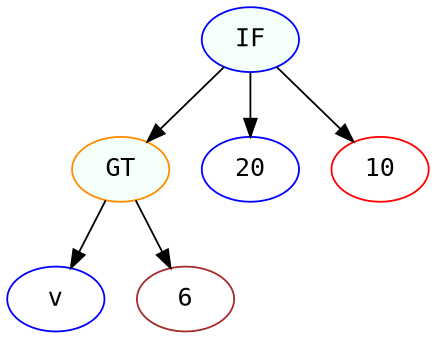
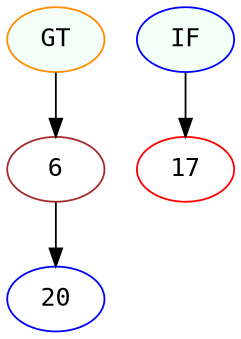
edge "IF" -> "20": now "6" -> "20"
edge "IF" -> "GT": removed
node "10": label "10" -> "17"
node "v": removed
